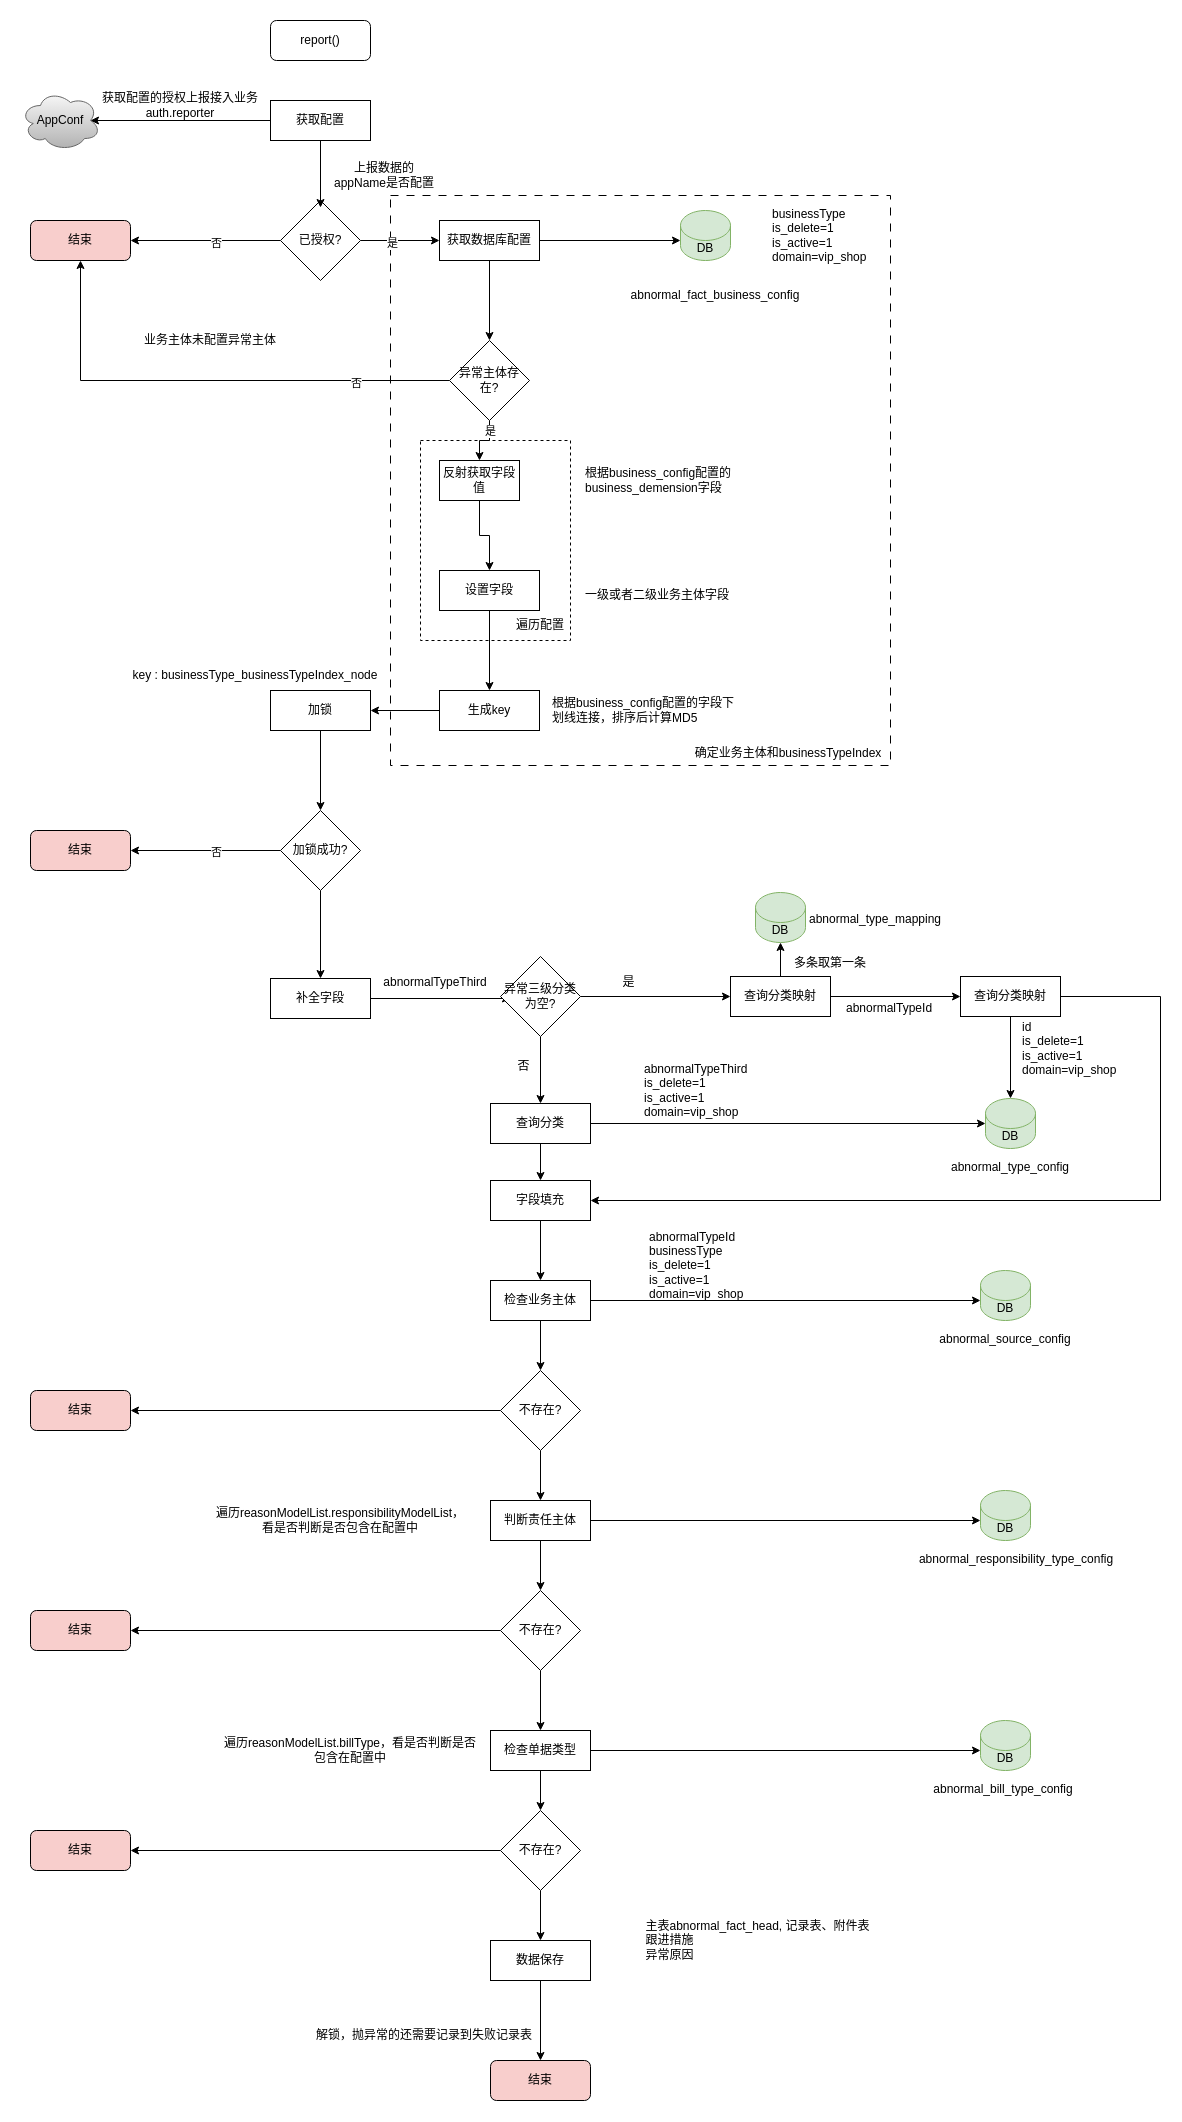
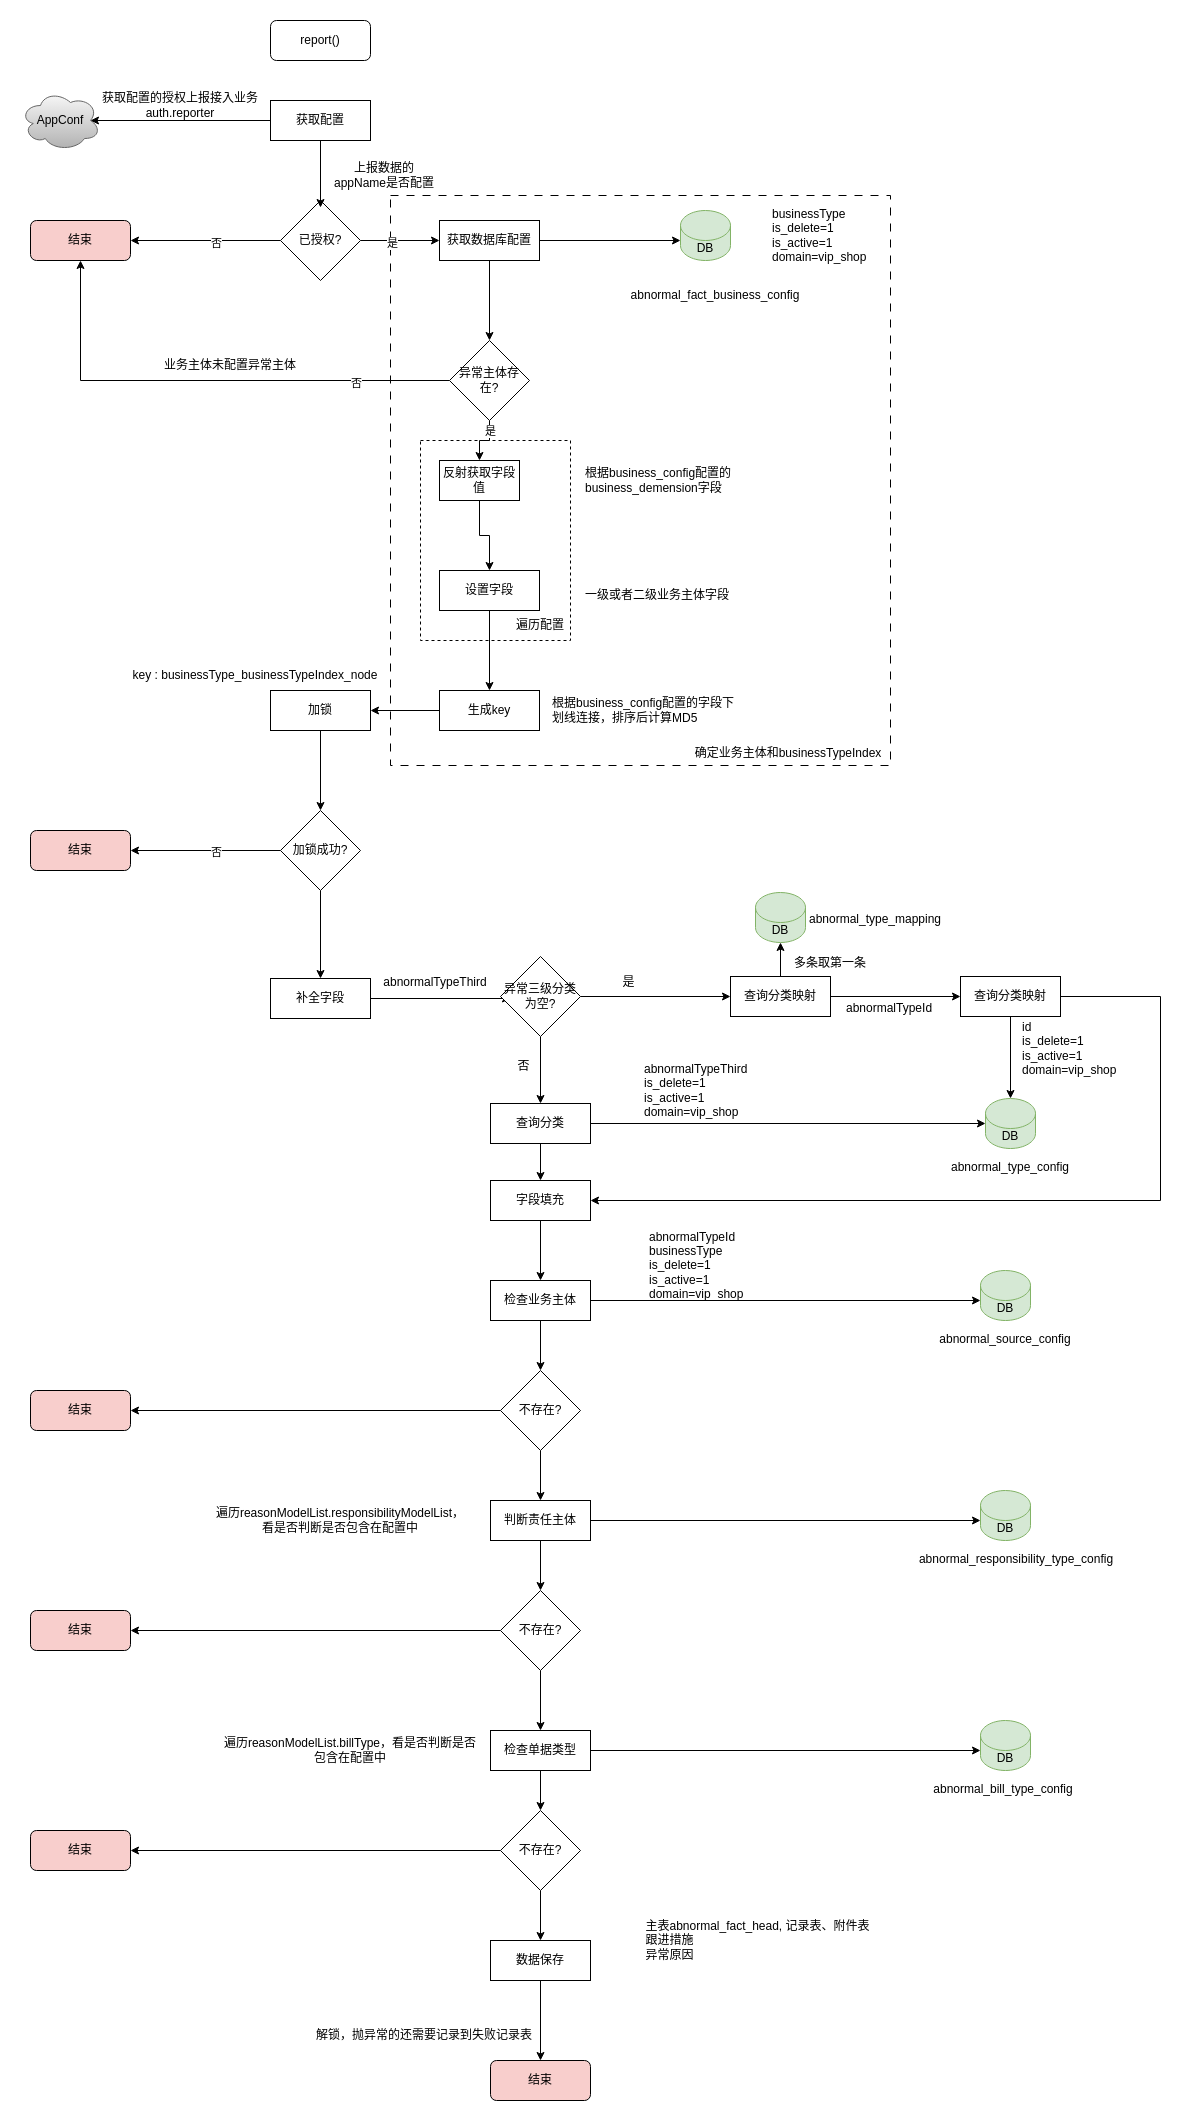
node "业务主体未配置异常主体": moved (211, 341) -> (231, 366)
